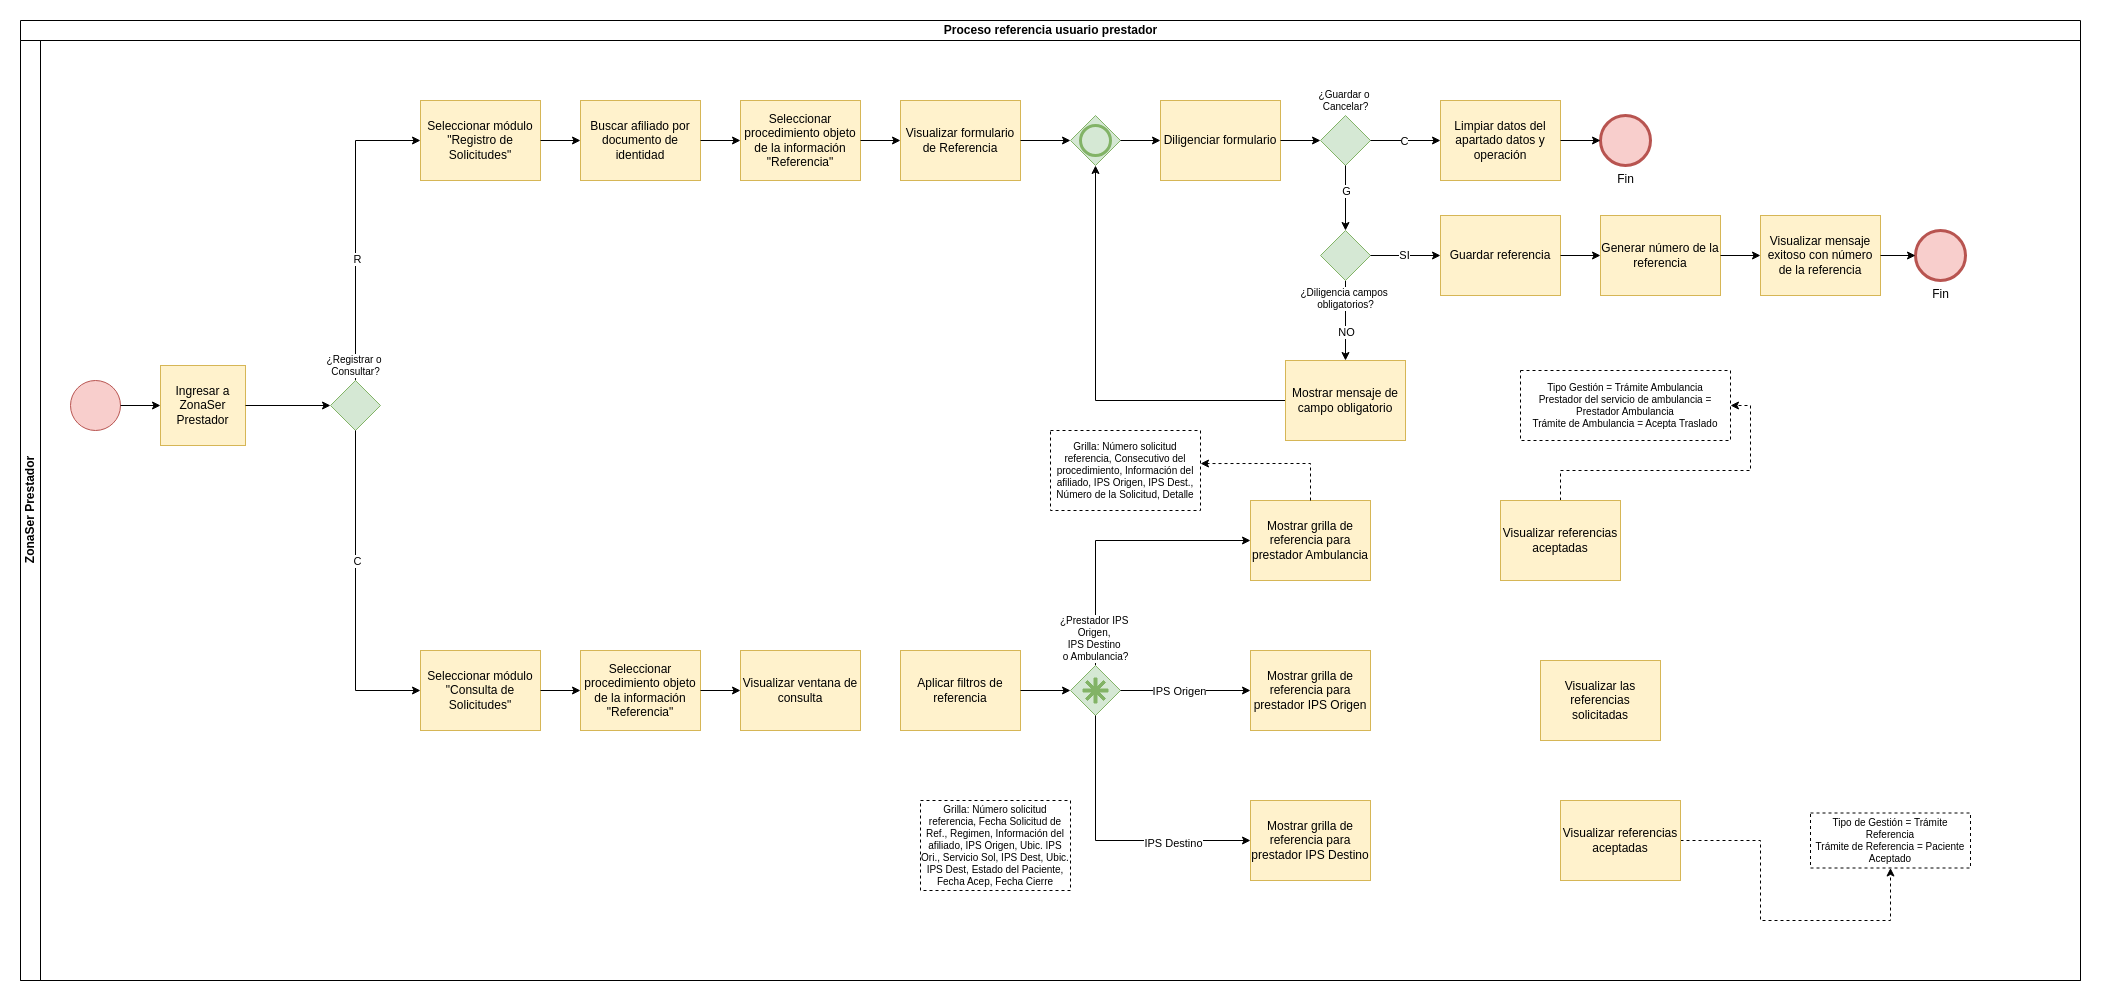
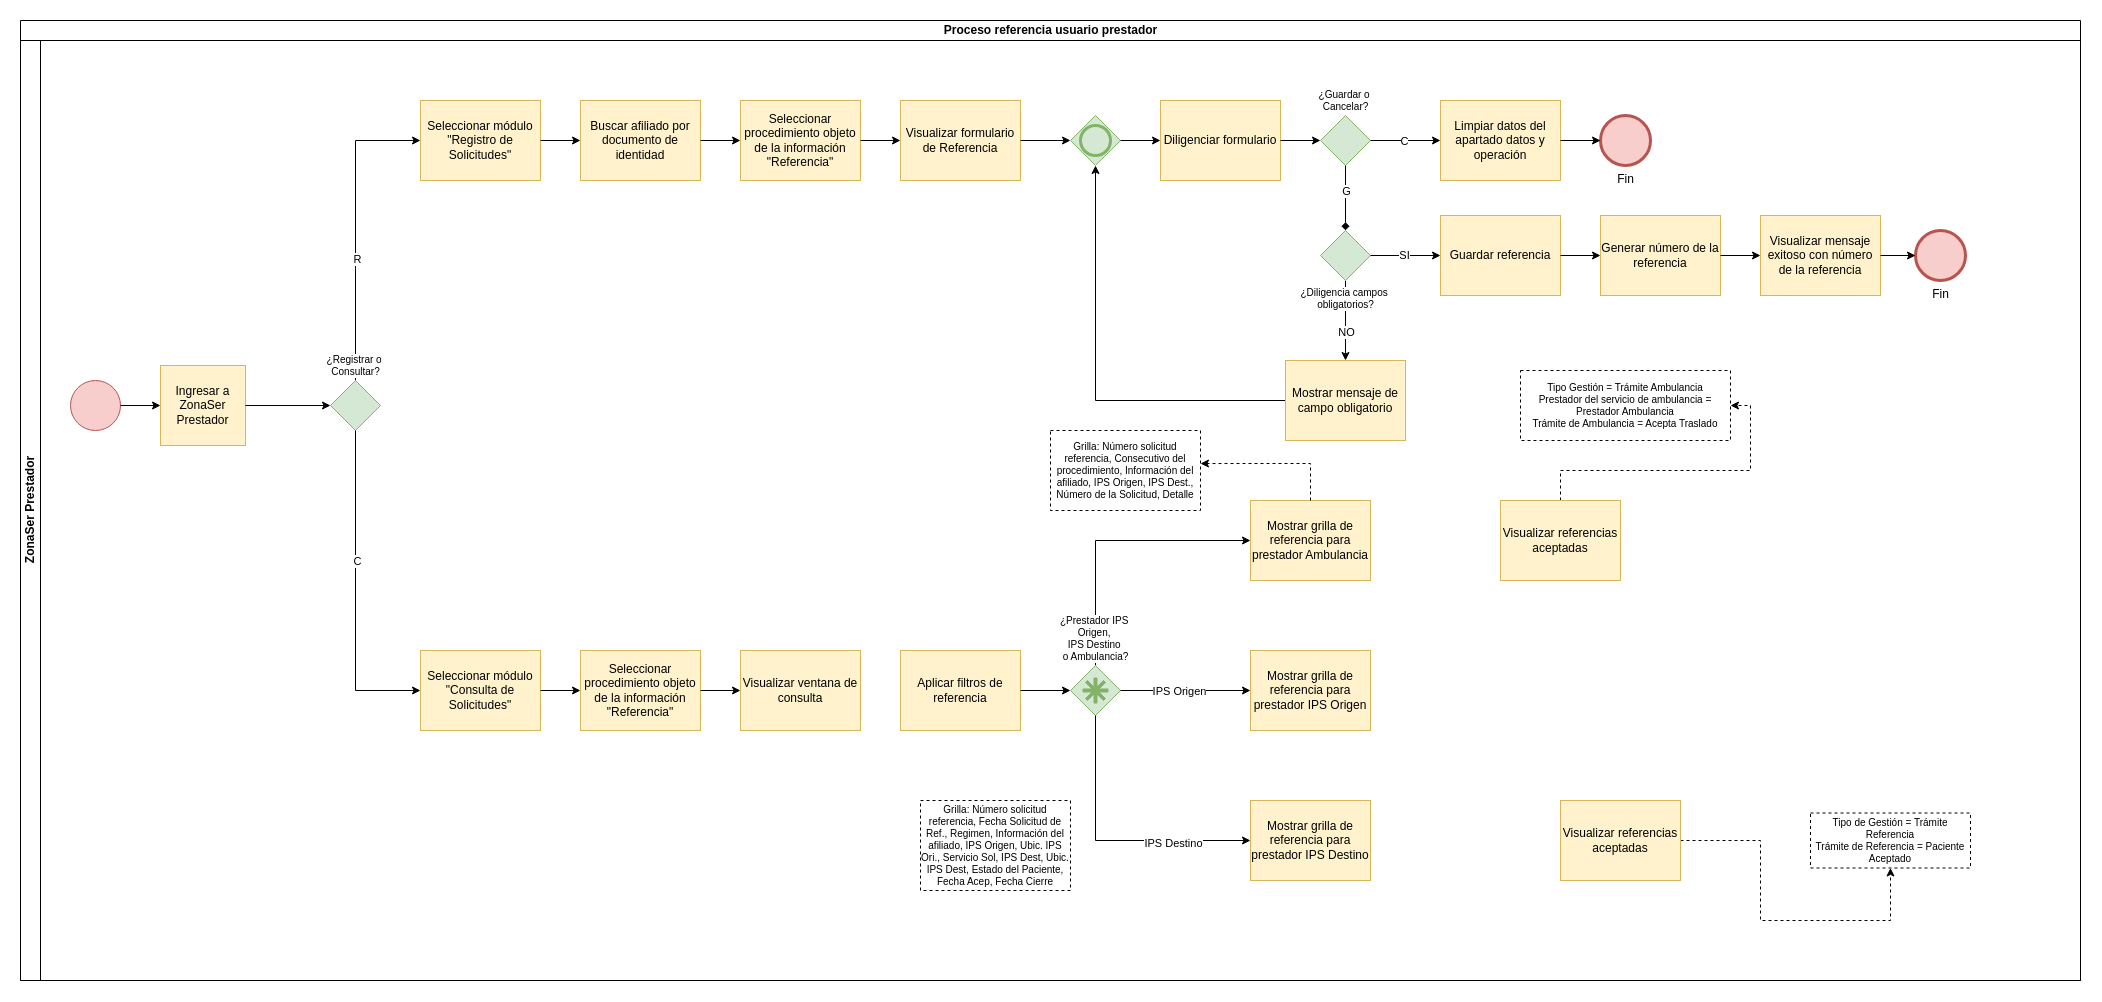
edge "¿Guardar o Cancelar?" -> "¿Diligencia campos obligatorios?": arrowhead classic -> diamond
node "Visualizar las referencias solicitadas": removed
